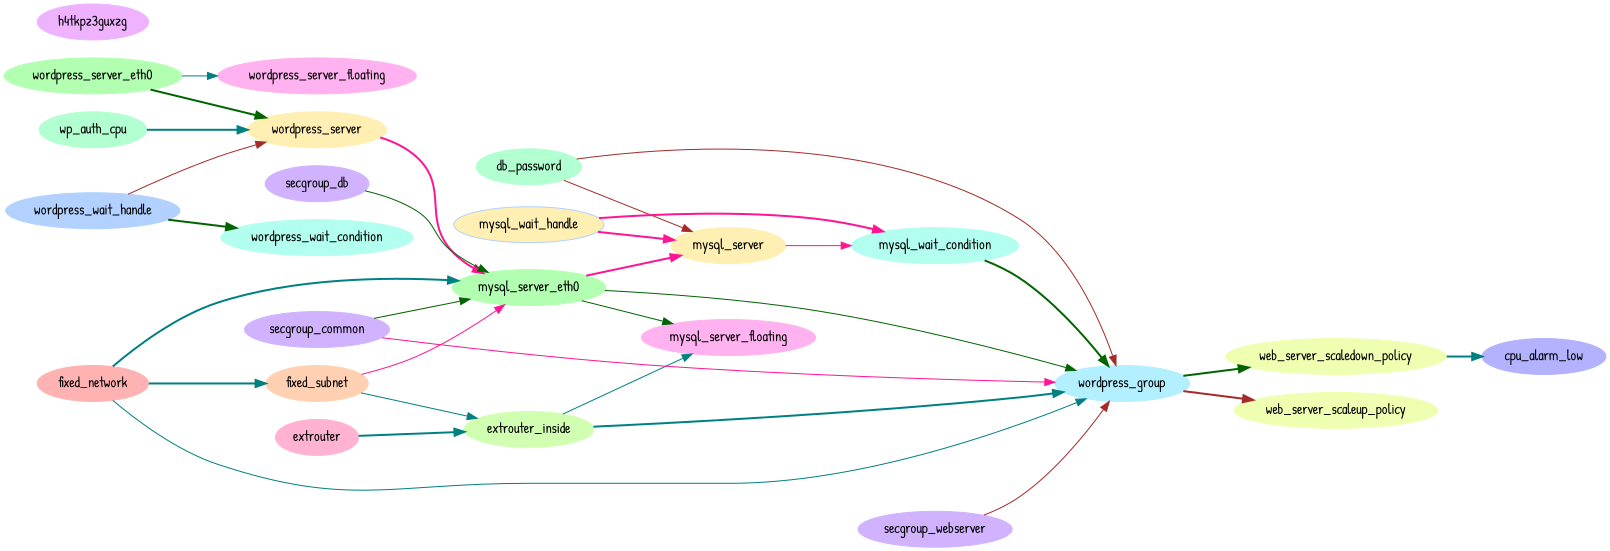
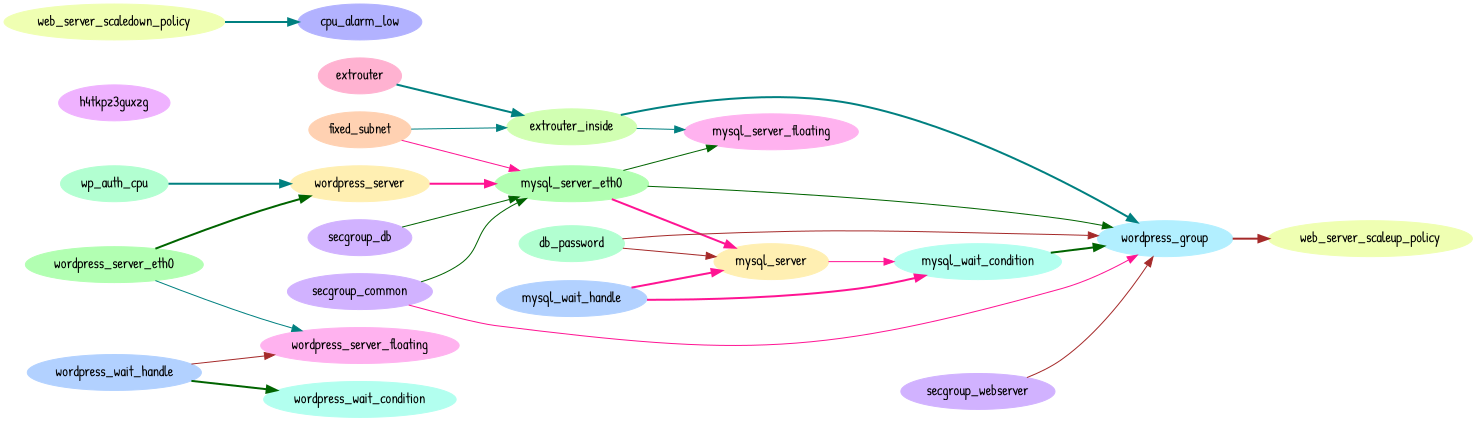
edge "wordpress_wait_handle" -> "wordpress_server": now "wordpress_wait_handle" -> "wordpress_server_floating"
node "mysql_wait_handle": fillcolor #ffefb2 -> #b2d1ff
edge "wordpress_group" -> "web_server_scaledown_policy": removed
node "fixed_network": removed
